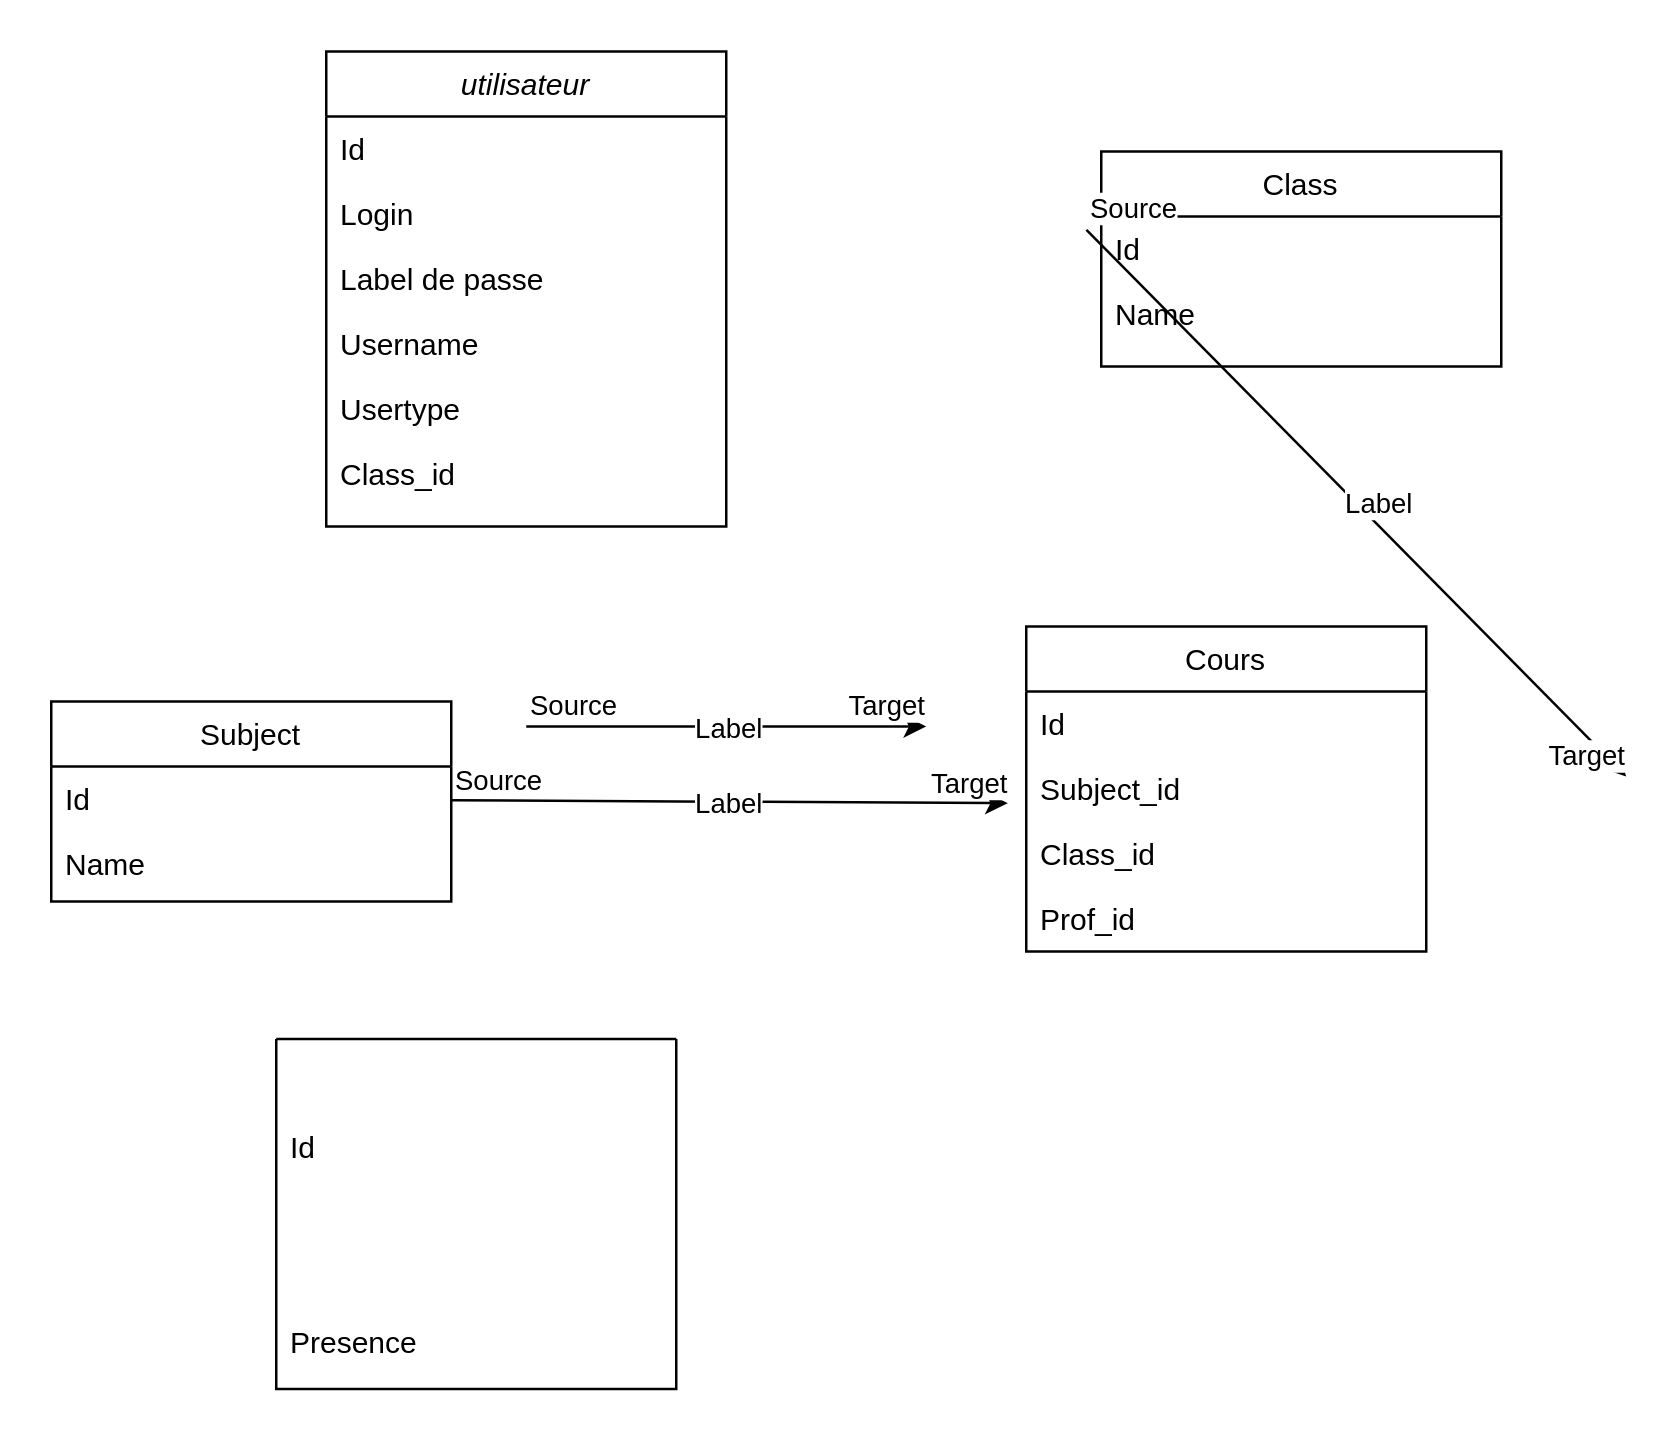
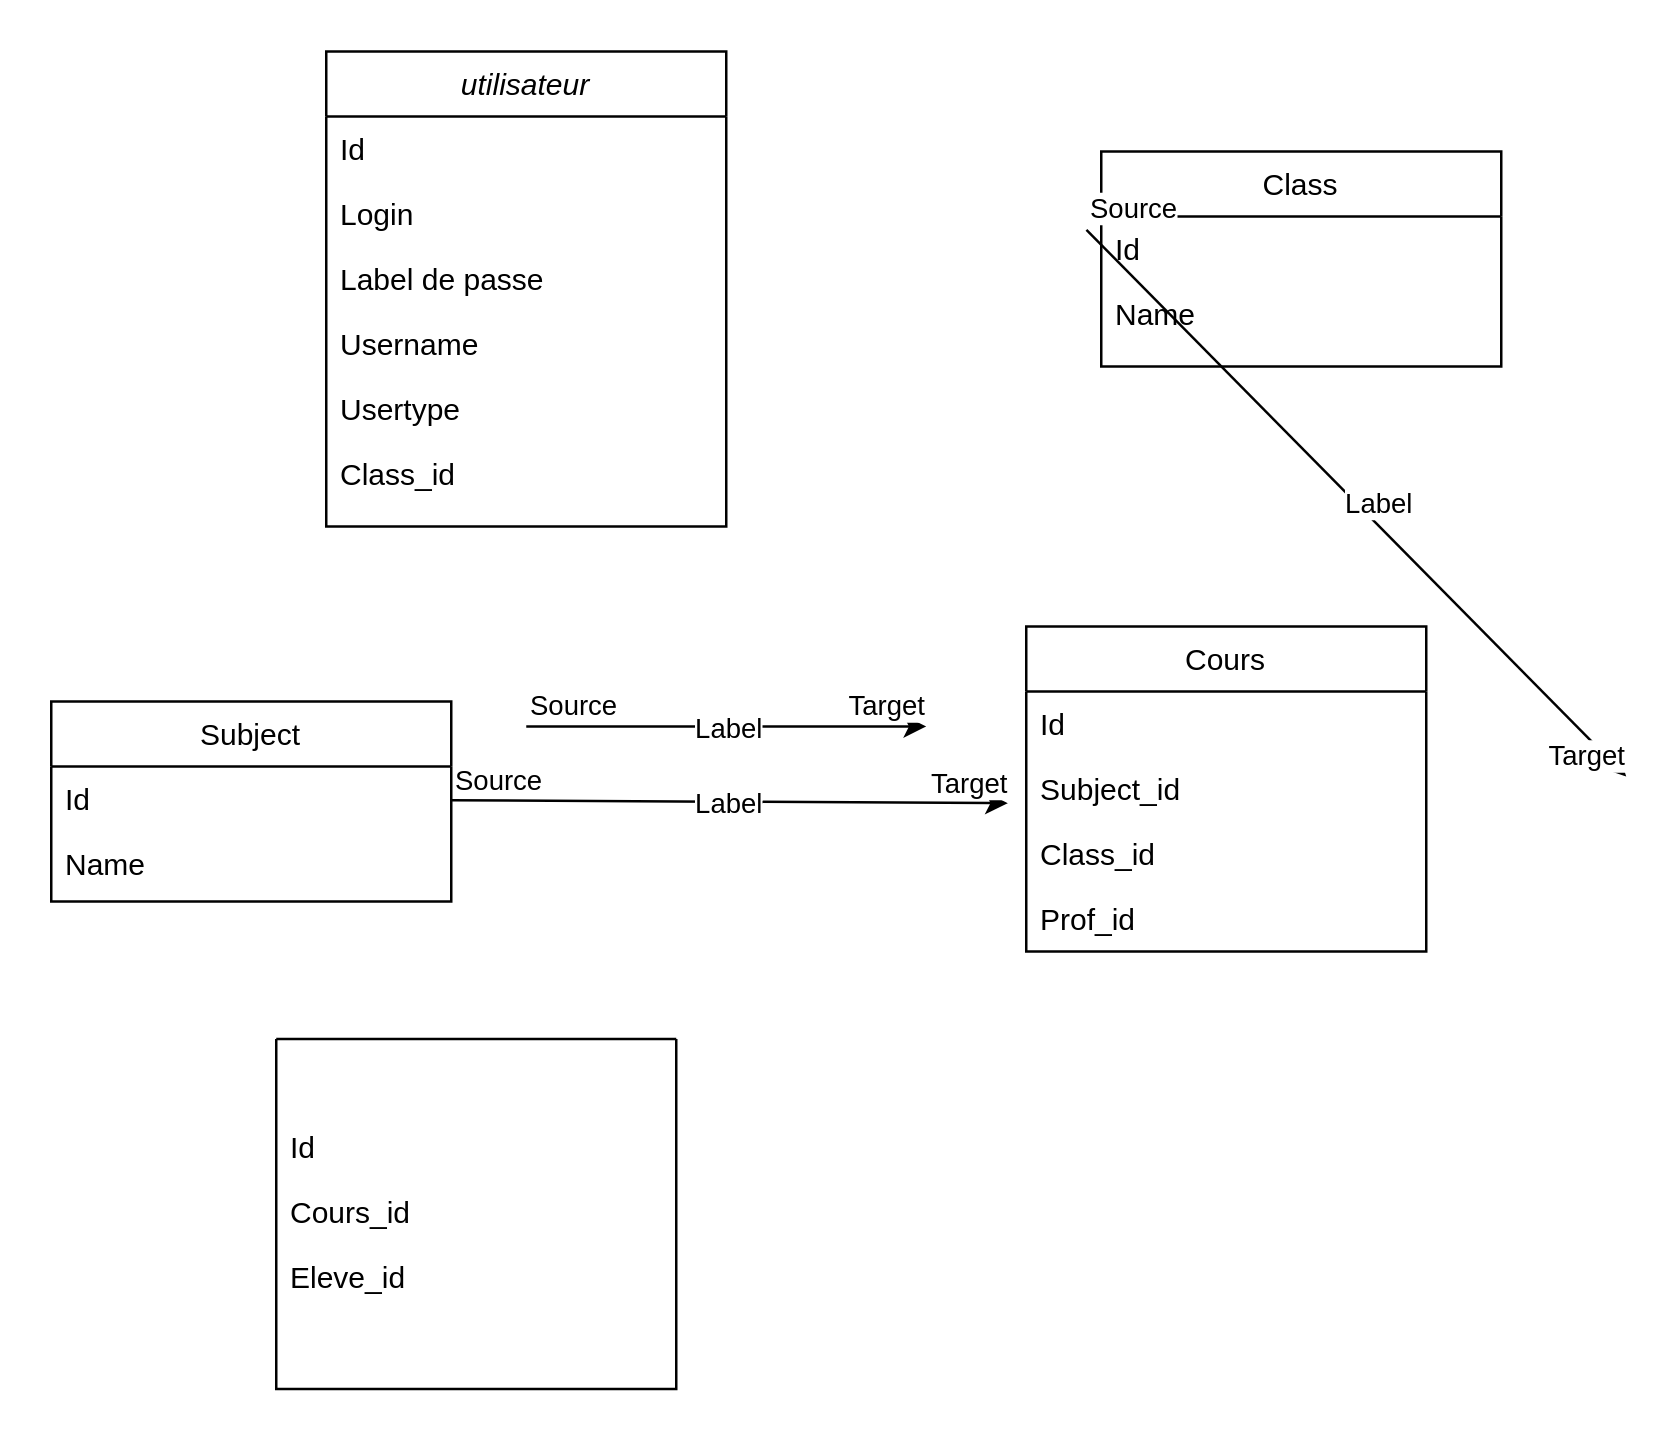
node "Cours_id": added
node "Eleve_id": added
node "Presence": removed
